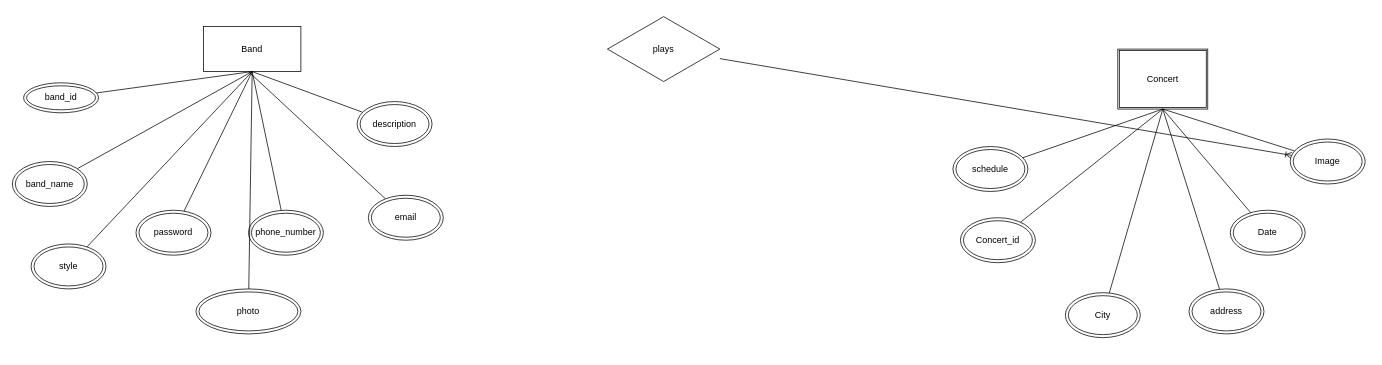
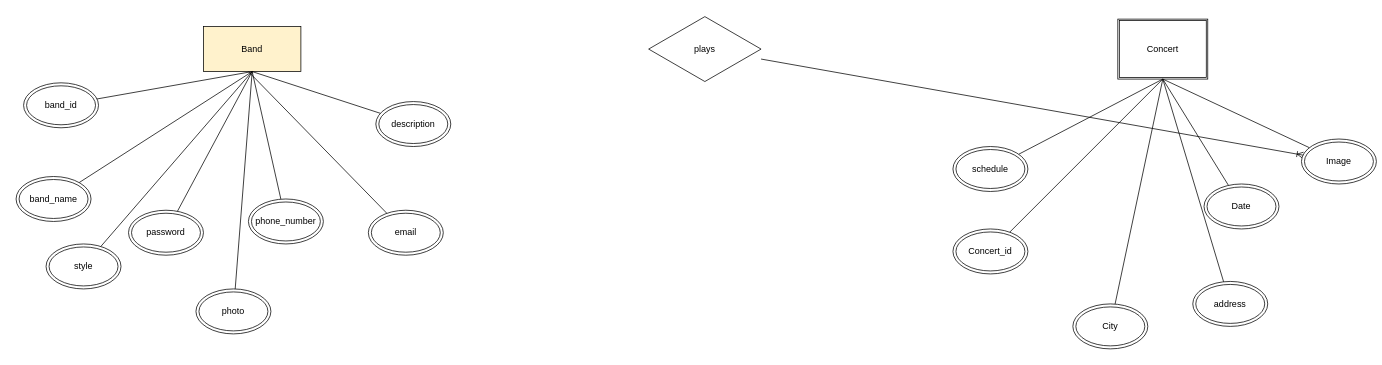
node "Band": fillcolor #ffffff -> #fff2cc
node "plays": moved (663, 49) -> (705, 49)
node "Concert": moved (1163, 79) -> (1163, 49)
node "band_id": size 75x30 -> 75x45
node "description": moved (394, 124) -> (413, 124)
node "Image": moved (1328, 162) -> (1339, 162)
node "band_name": moved (49, 184) -> (53, 199)
node "email": moved (405, 218) -> (405, 233)
node "password": moved (173, 233) -> (165, 233)
node "phone_number": moved (285, 233) -> (285, 222)
node "Date": moved (1268, 233) -> (1242, 207)
node "Concert_id": moved (998, 240) -> (990, 252)
node "style": moved (68, 267) -> (83, 267)
node "photo": size 105x45 -> 75x45
node "address": moved (1227, 312) -> (1230, 304)
node "City": moved (1103, 315) -> (1110, 327)
